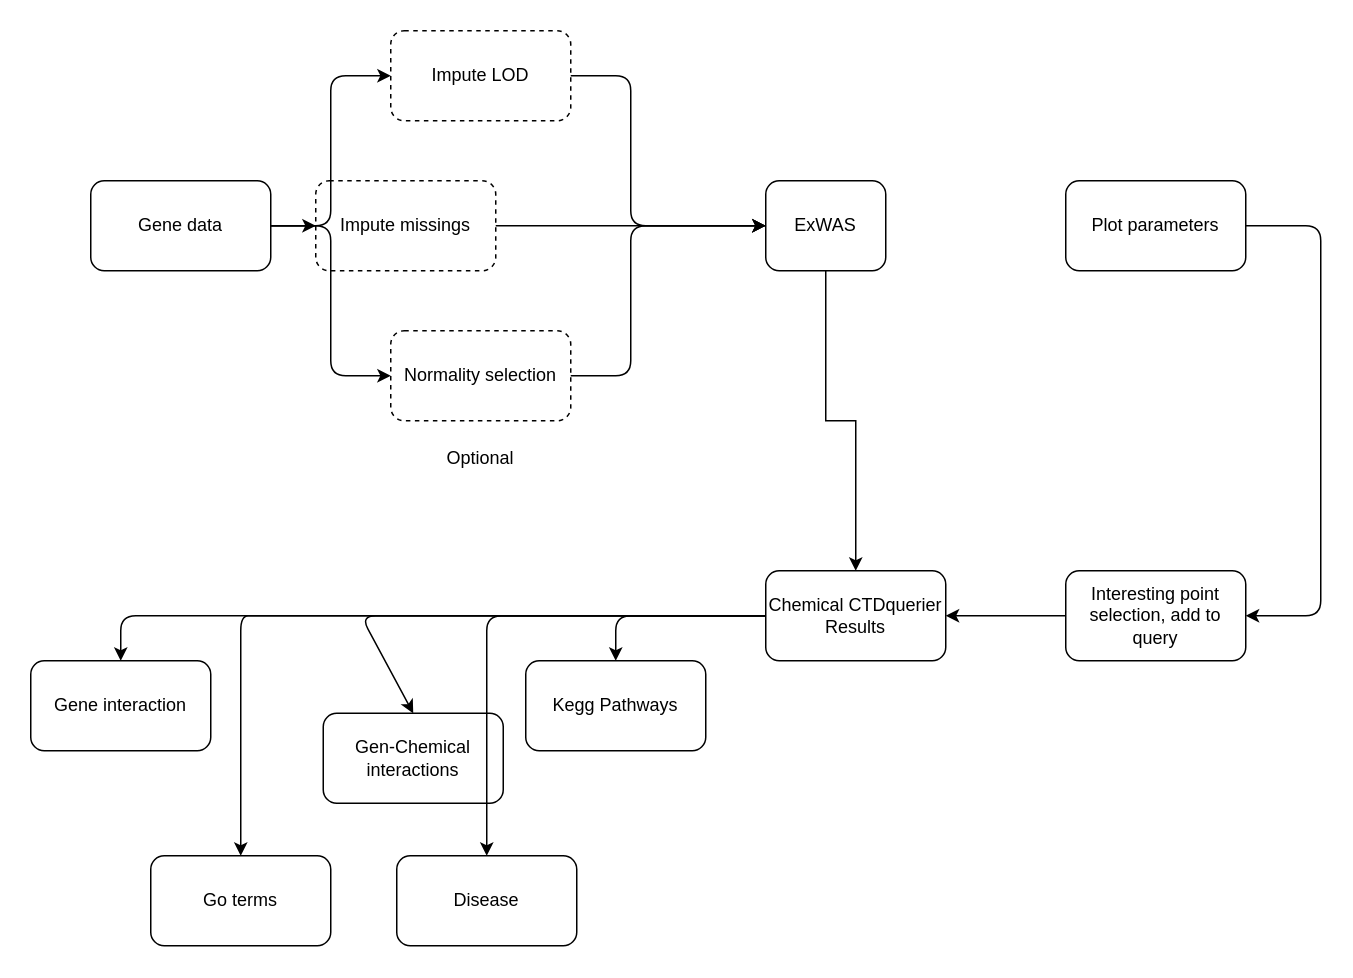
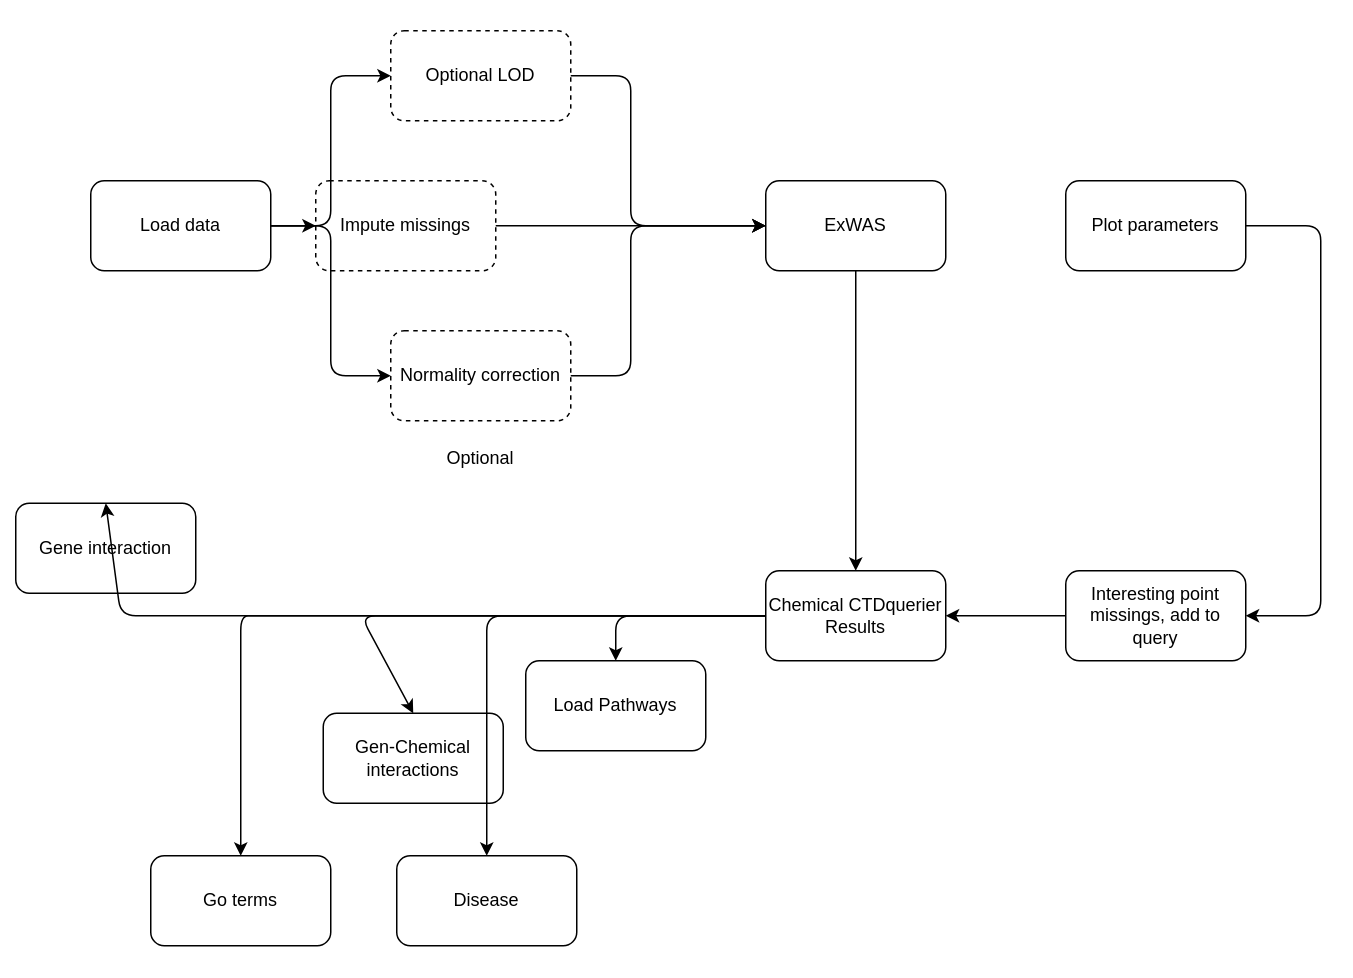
node "Impute LOD": label "Impute LOD" -> "Optional LOD"
node "Gene data": label "Gene data" -> "Load data"
node "ExWAS": size 120x90 -> 180x90
node "Normality selection": label "Normality selection" -> "Normality correction"
node "Interesting point selection, add to query": label "Interesting point selection, add to query" -> "Interesting point missings, add to query"
node "Gene interaction": moved (121, 706) -> (106, 548)
node "Kegg Pathways": label "Kegg Pathways" -> "Load Pathways"
